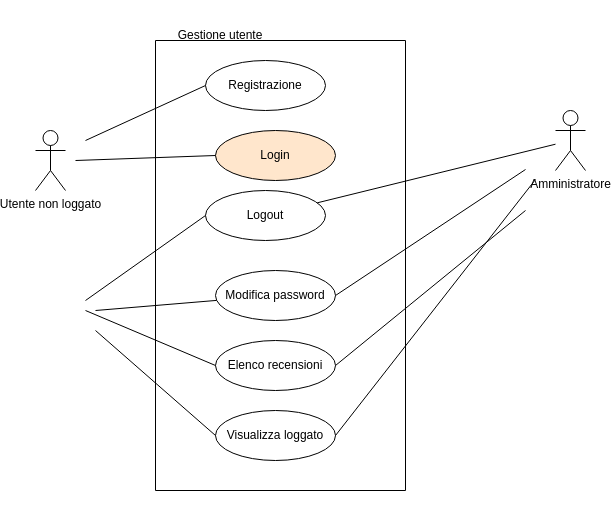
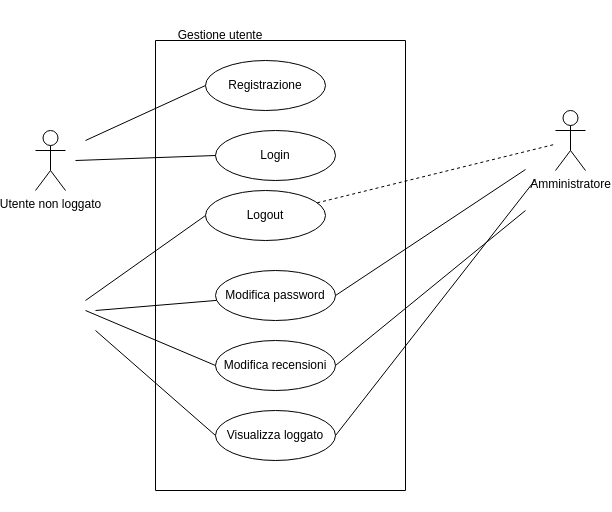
node "Login": fillcolor #ffe6cc -> #ffffff
edge "Amministratore" -- "Logout": style solid -> dashed
node "Elenco recensioni": label "Elenco recensioni" -> "Modifica recensioni"
